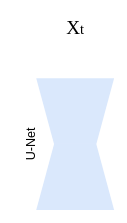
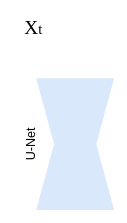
node "Xt": moved (75, 27) -> (33, 27)
